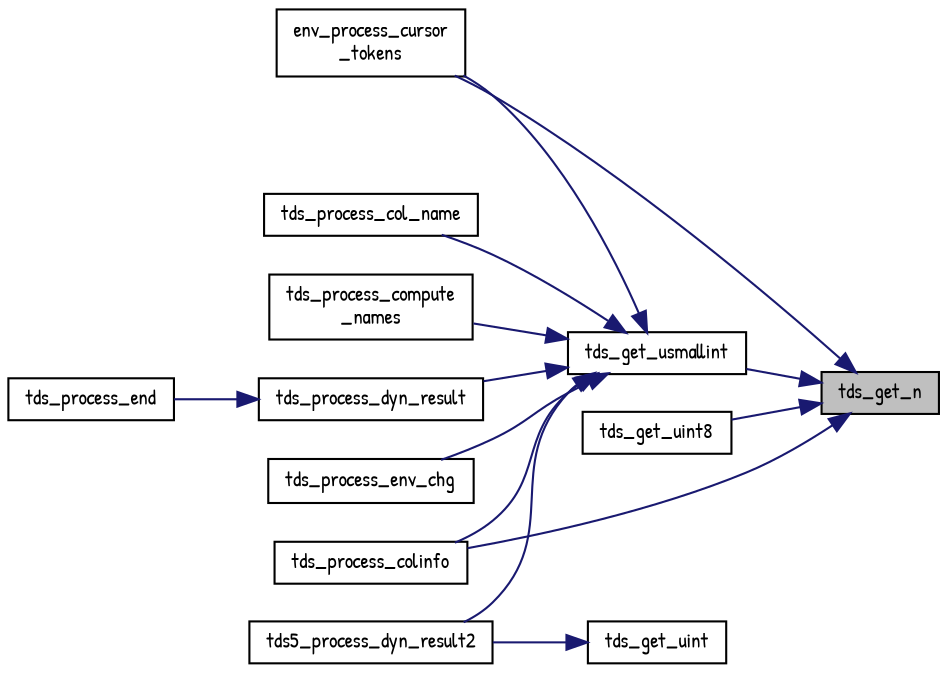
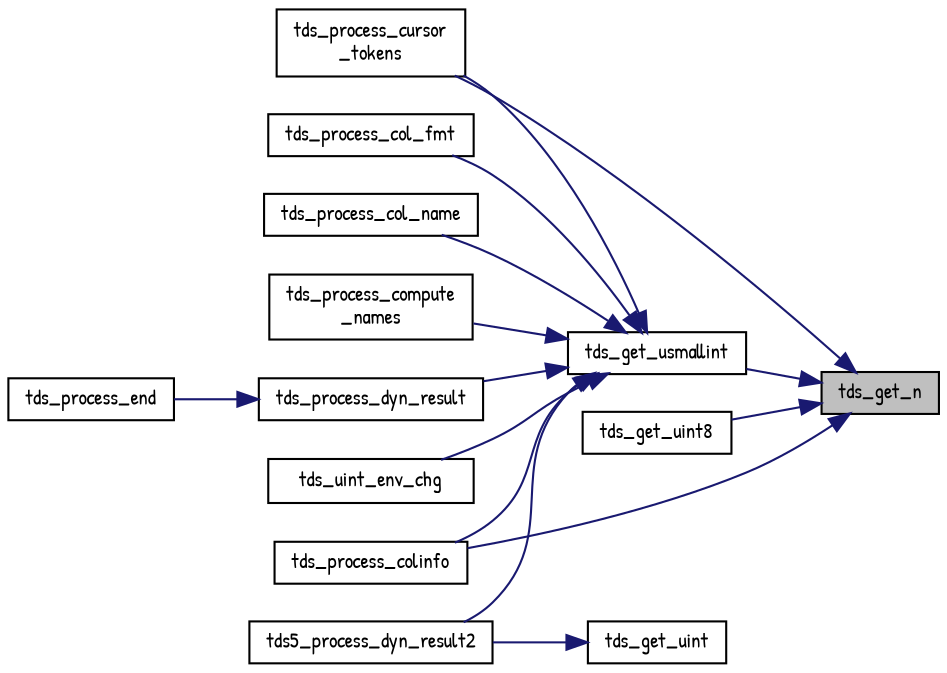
node "env_process_cursor _tokens": label "env_process_cursor _tokens" -> "tds_process_cursor _tokens"
node "tds_process_col_fmt": added
node "tds_process_env_chg": label "tds_process_env_chg" -> "tds_uint_env_chg"
